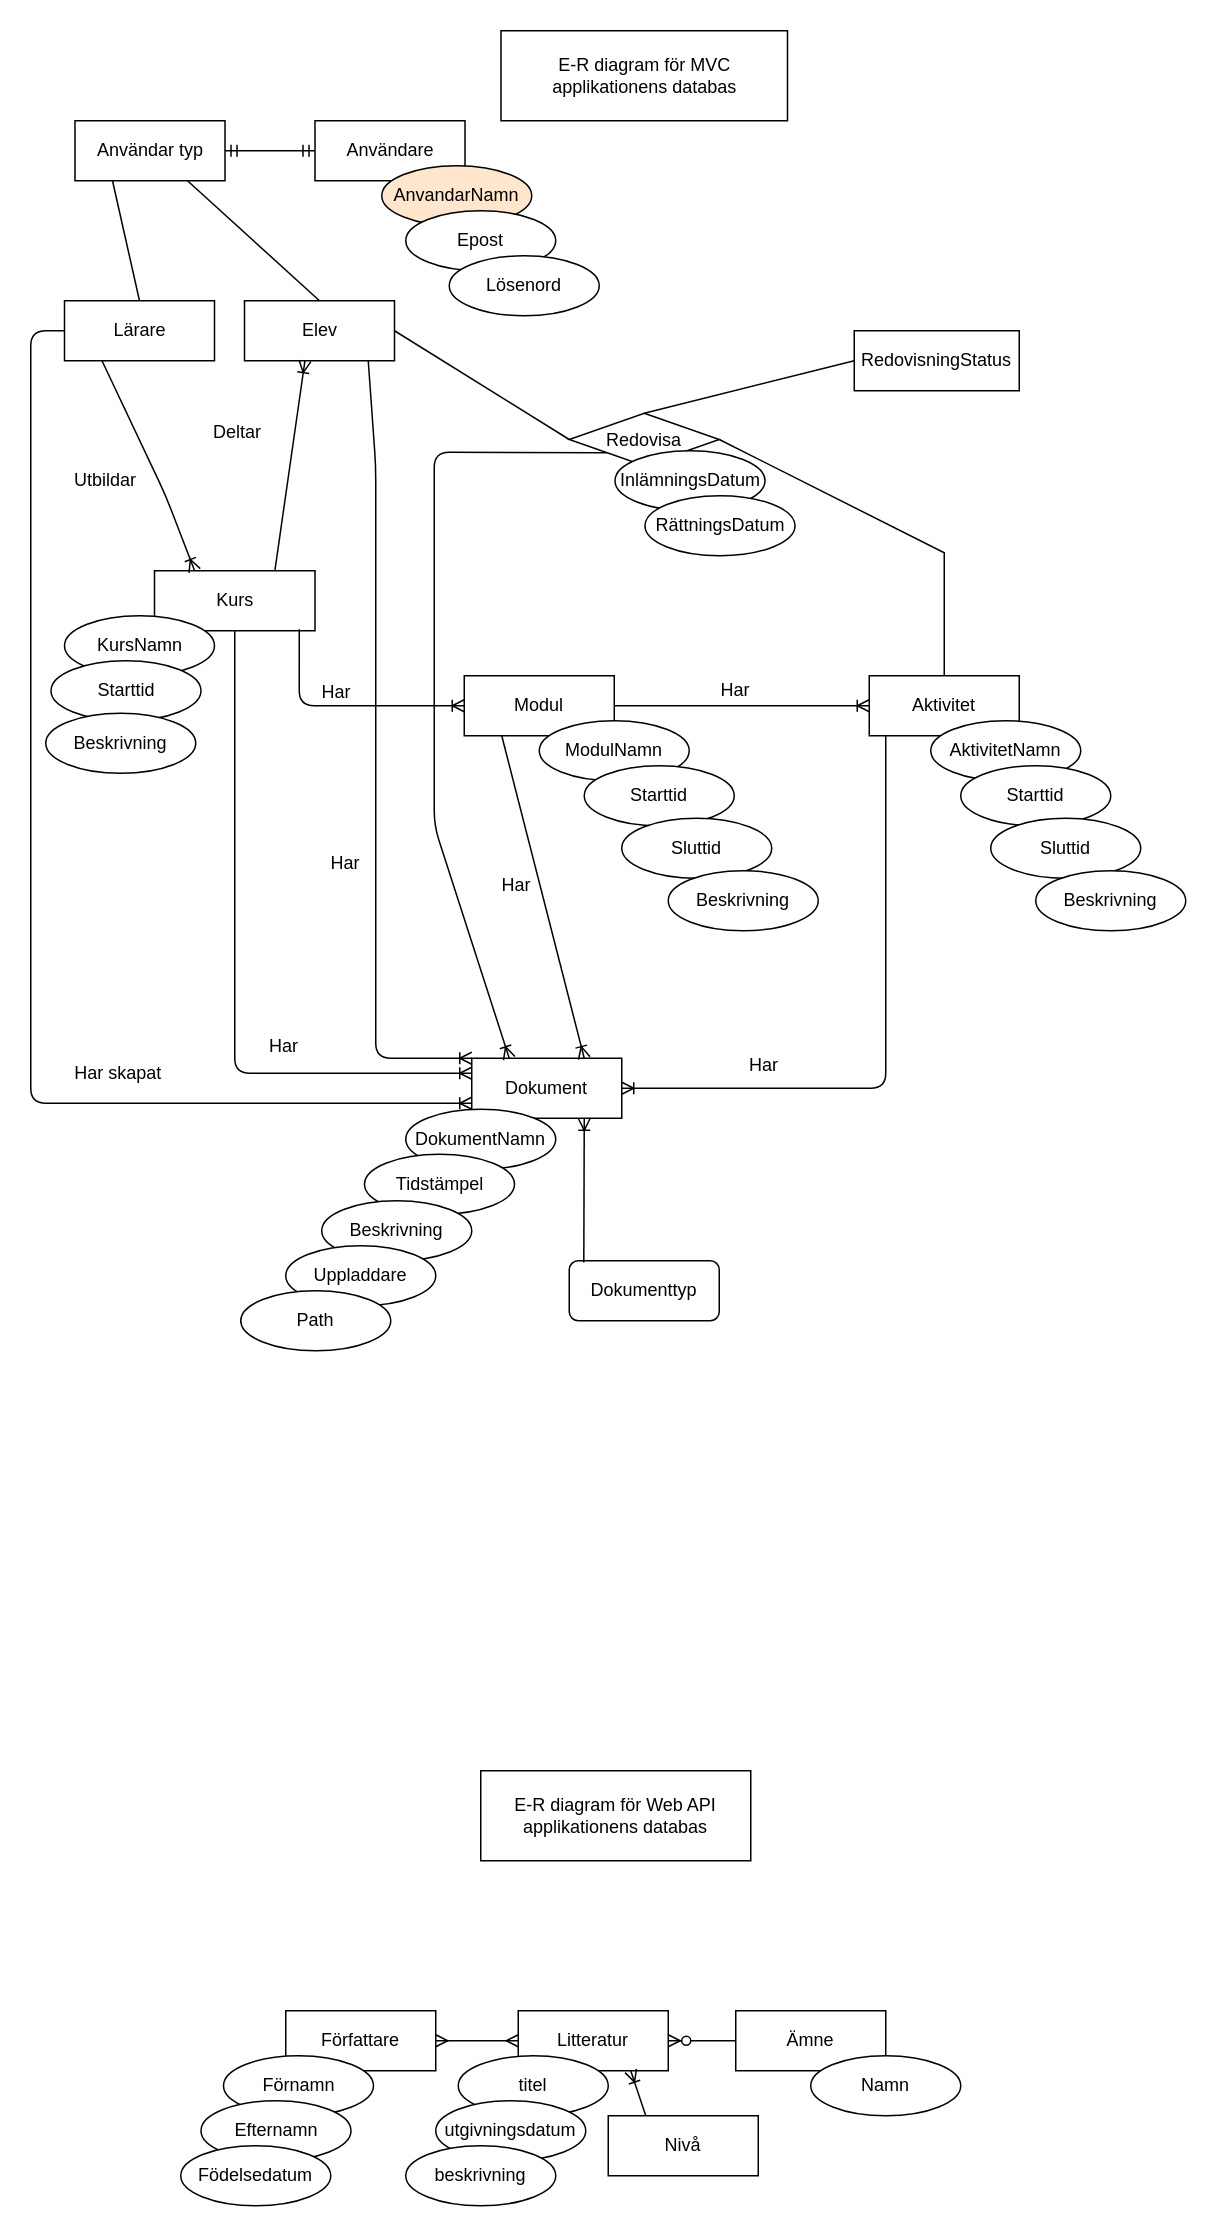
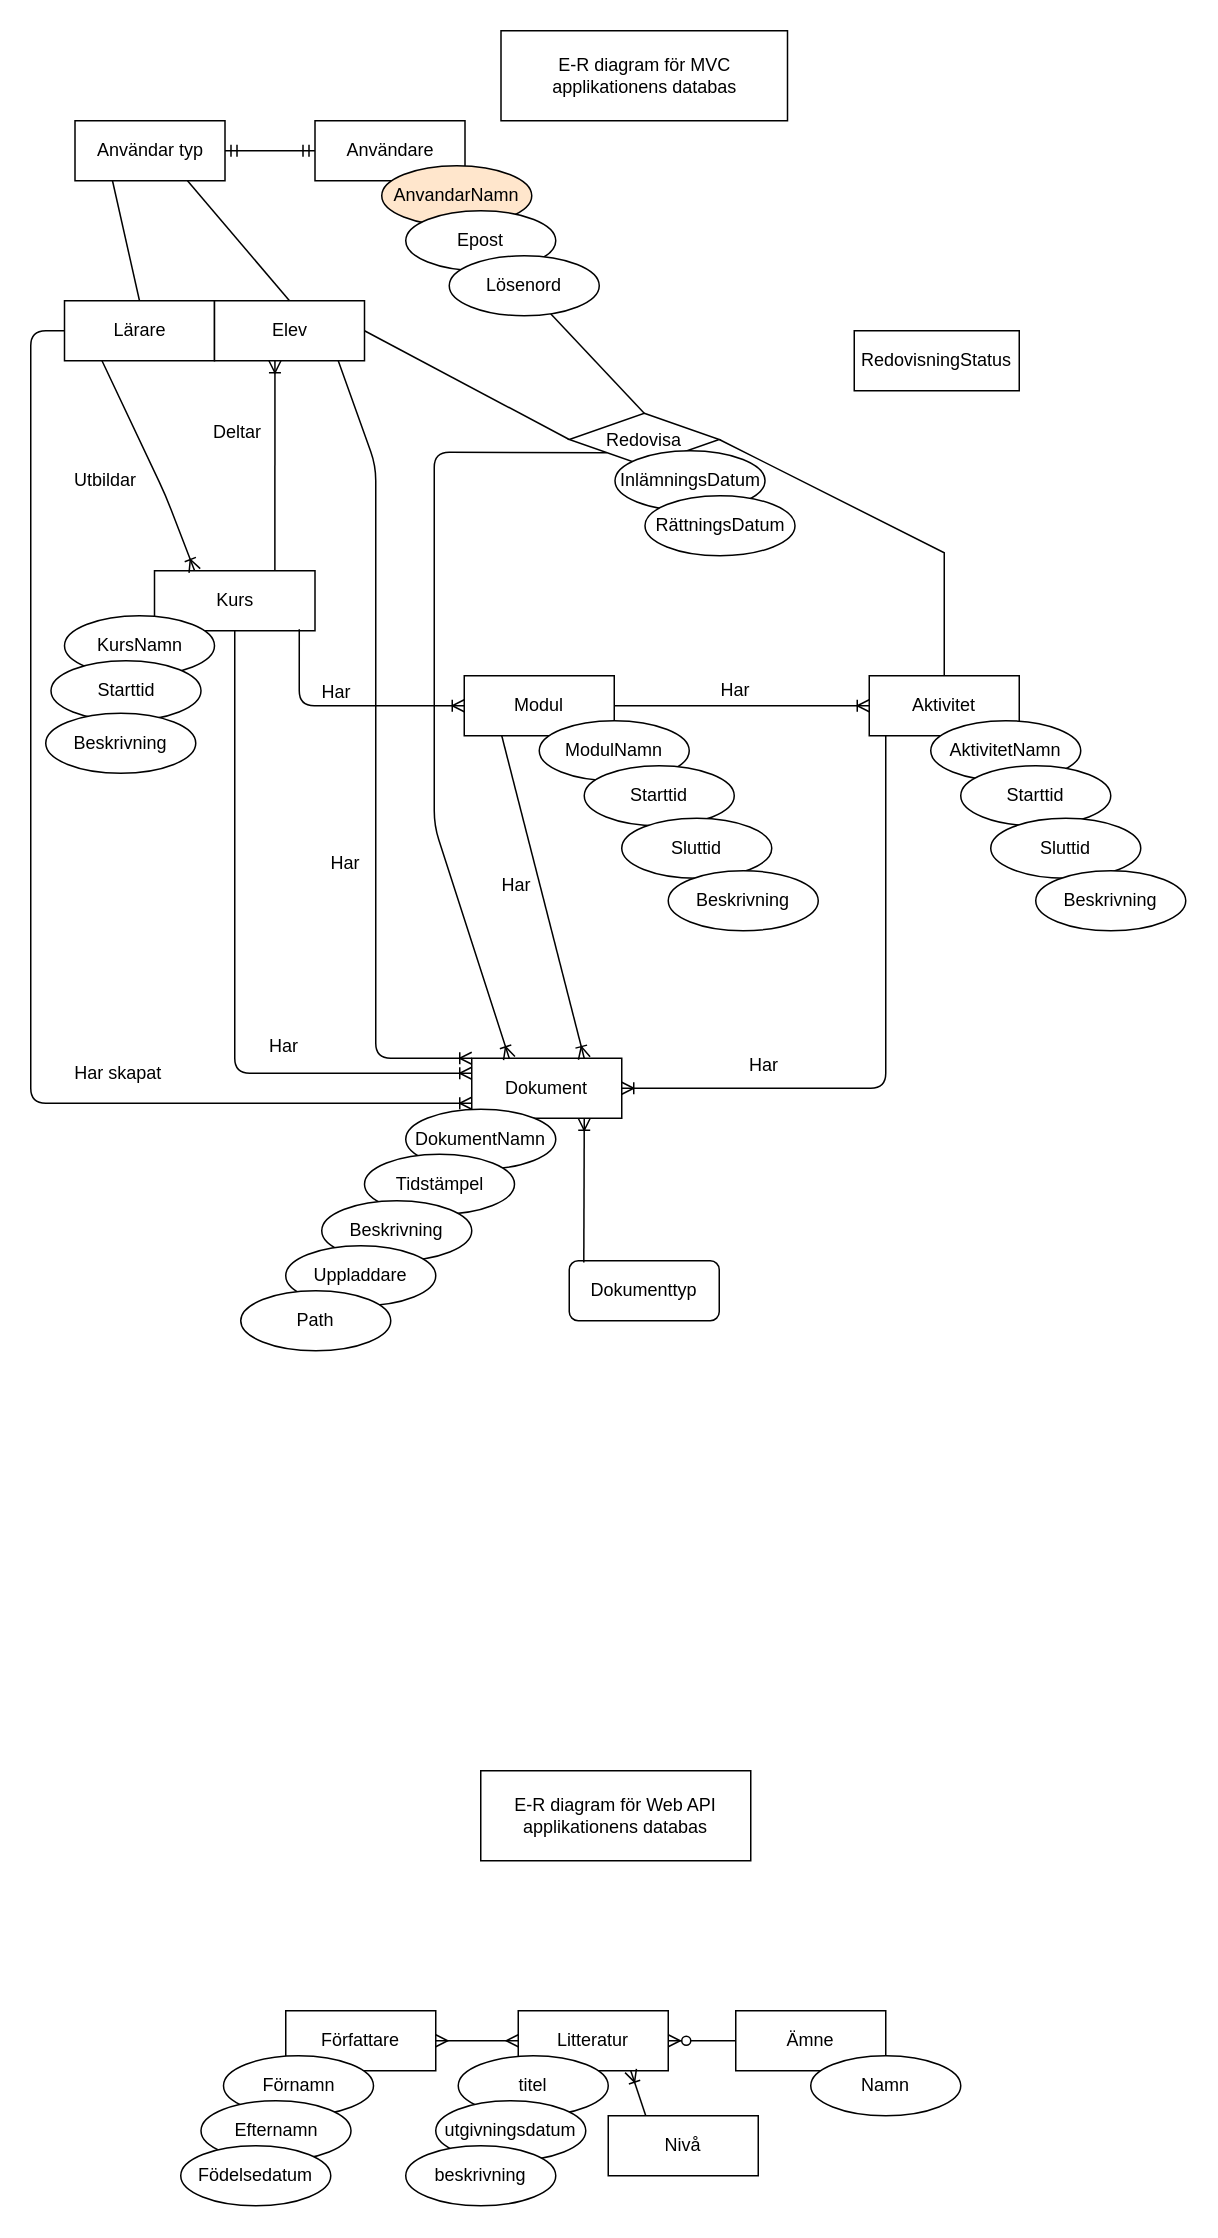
node "Elev": moved (320, 331) -> (290, 331)
edge "RedovisningStatus" -- "Redovisa": now "Lösenord" -- "Redovisa"
